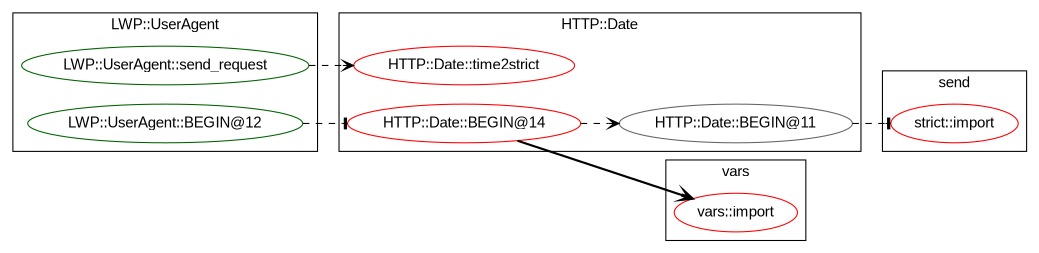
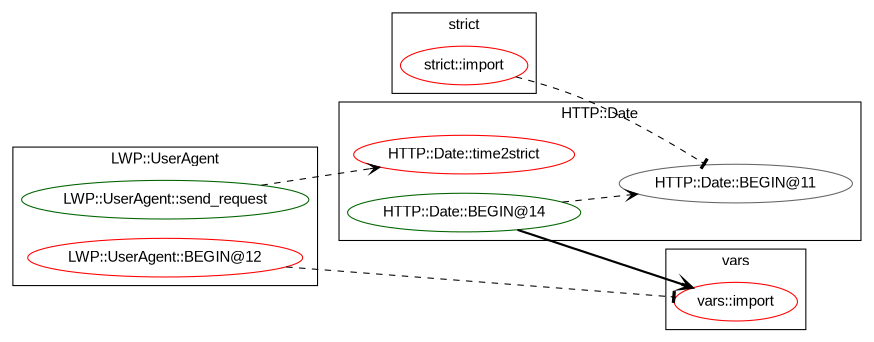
cluster "send": label "send" -> "strict"
node "LWP::UserAgent::BEGIN@12": color darkgreen -> red
edge "LWP::UserAgent::BEGIN@12" -> "HTTP::Date::BEGIN@14": now "LWP::UserAgent::BEGIN@12" -> "vars::import"
node "HTTP::Date::BEGIN@14": color red -> darkgreen
edge "HTTP::Date::BEGIN@11" -> "strict::import": reversed
